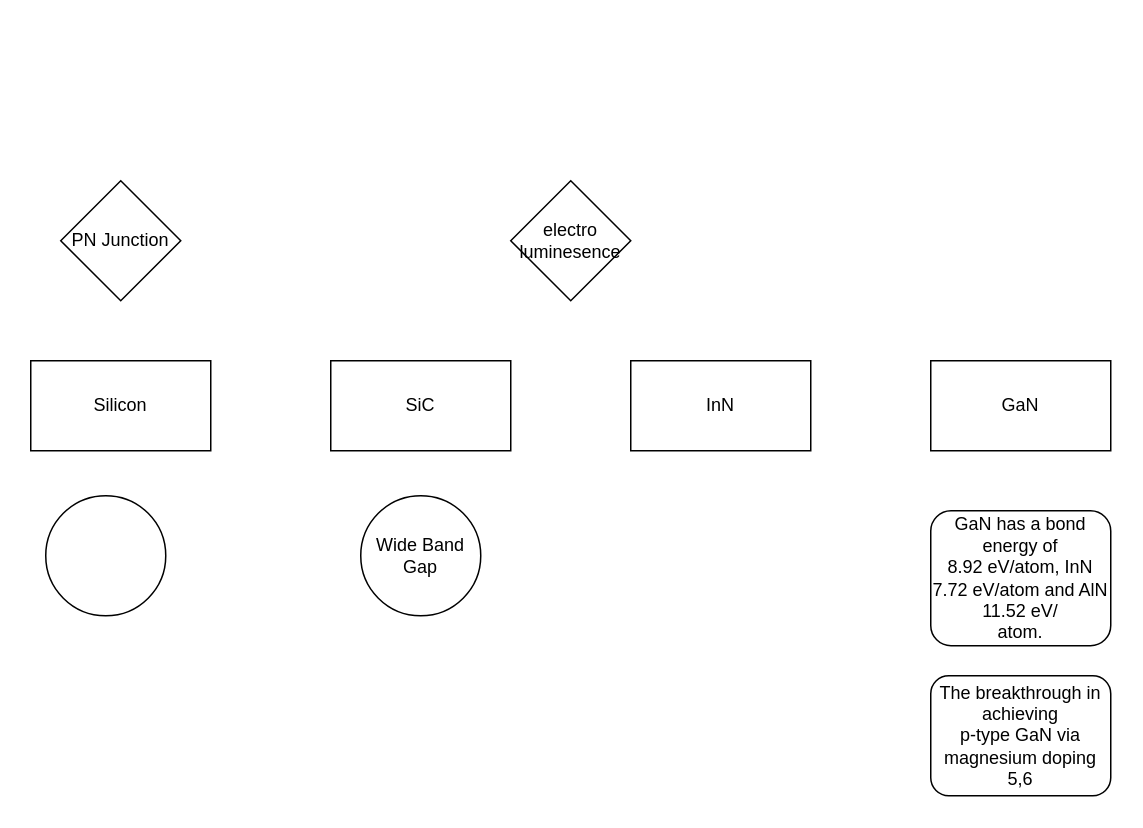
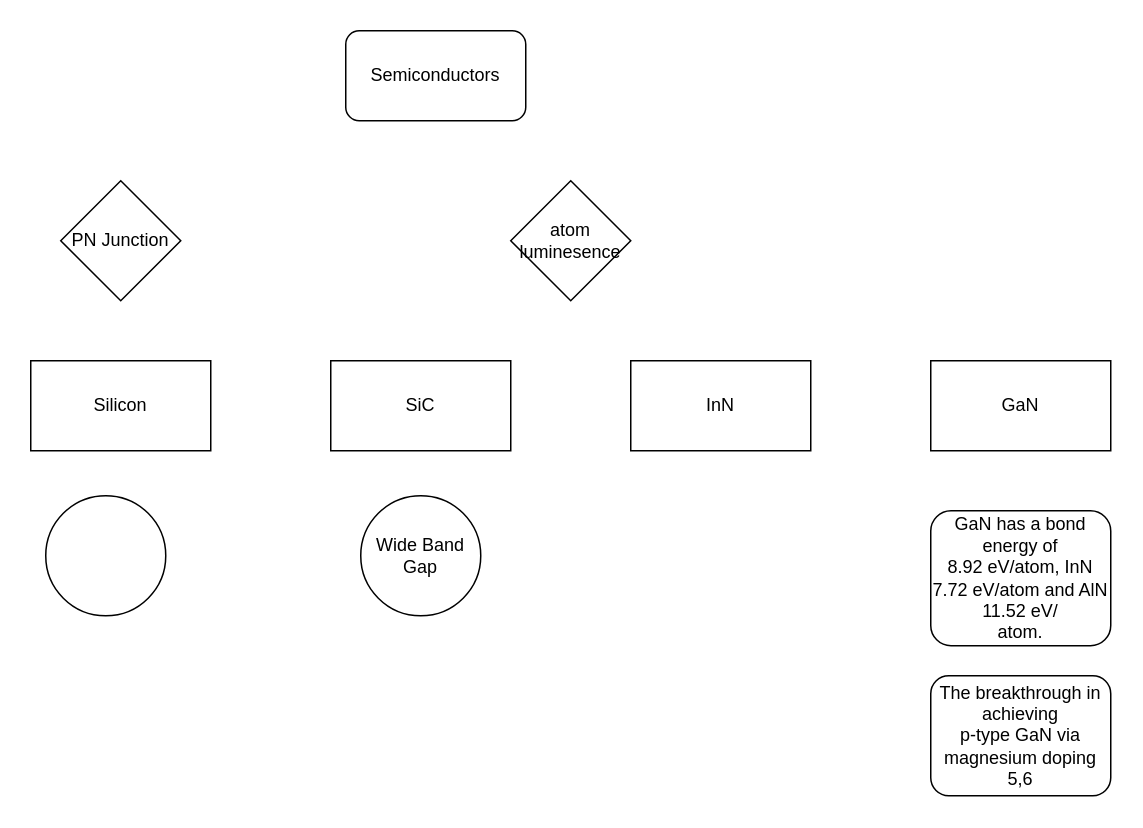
node "Semiconductors": added
node "electro luminesence": label "electro luminesence" -> "atom luminesence"
